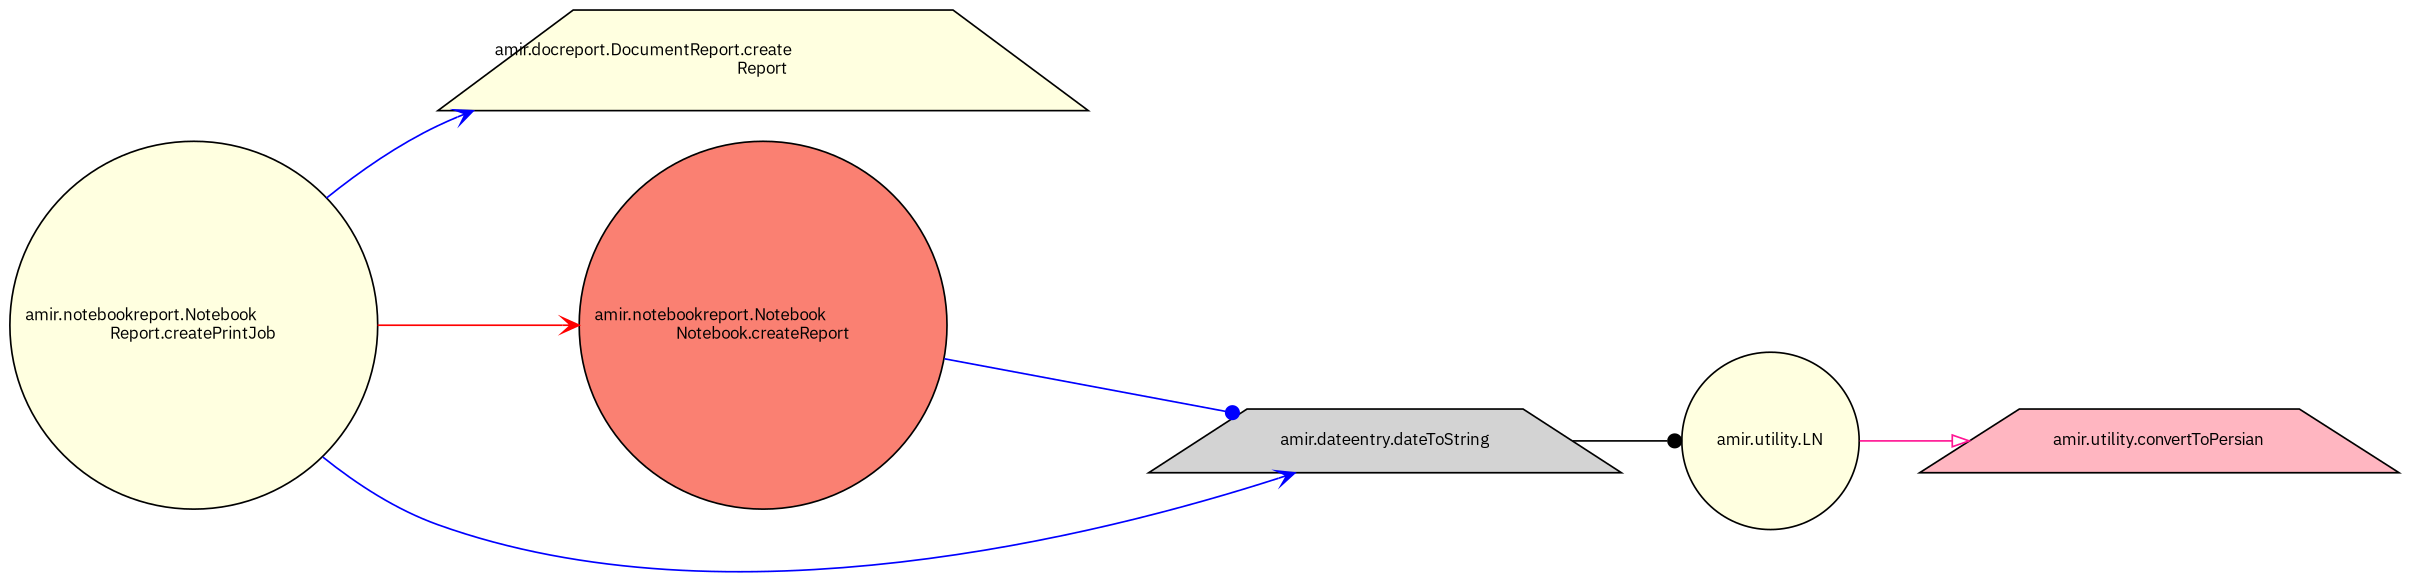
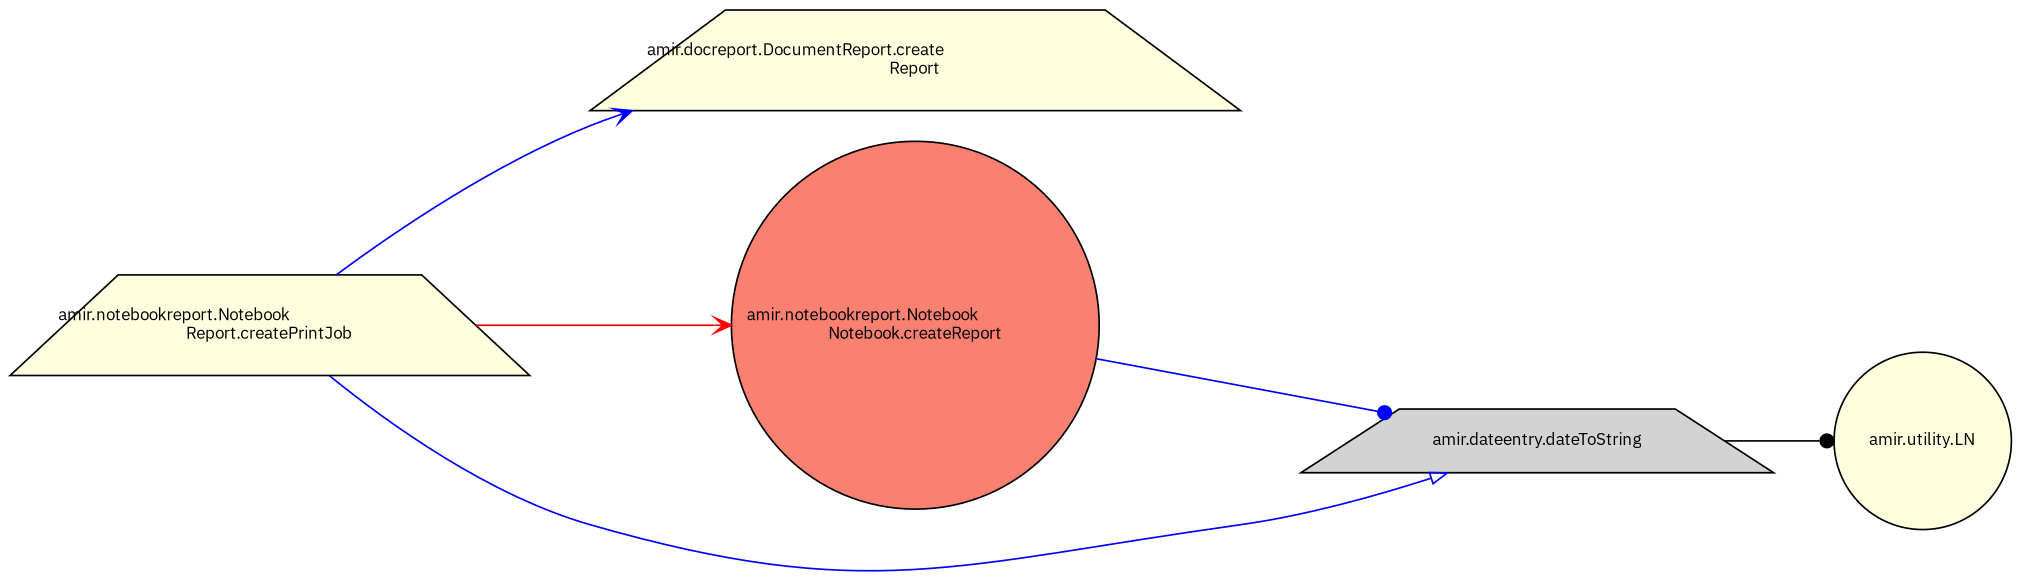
node "amir.notebookreport.Notebook Report.createPrintJob": shape circle -> trapezium
node "amir.utility.convertToPersian": removed
edge "amir.notebookreport.Notebook Report.createPrintJob" -> "amir.dateentry.dateToString": arrowhead vee -> onormal
